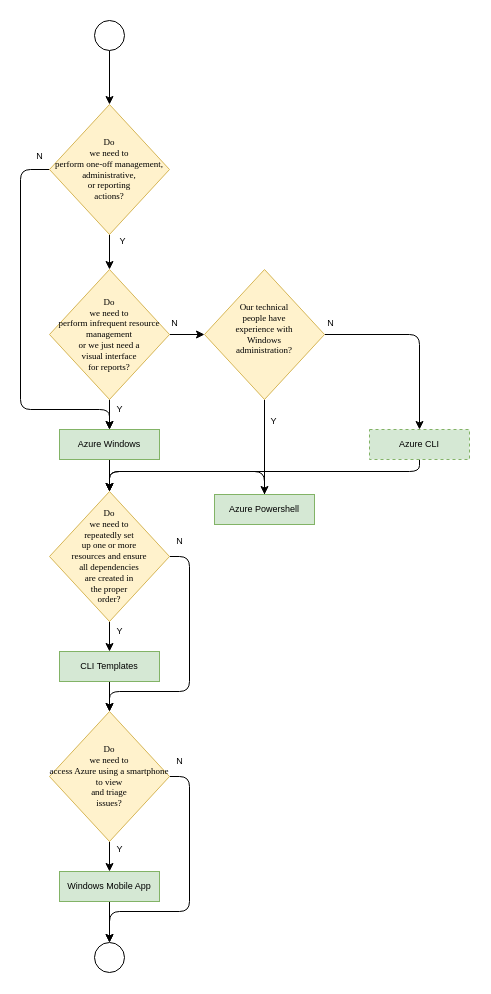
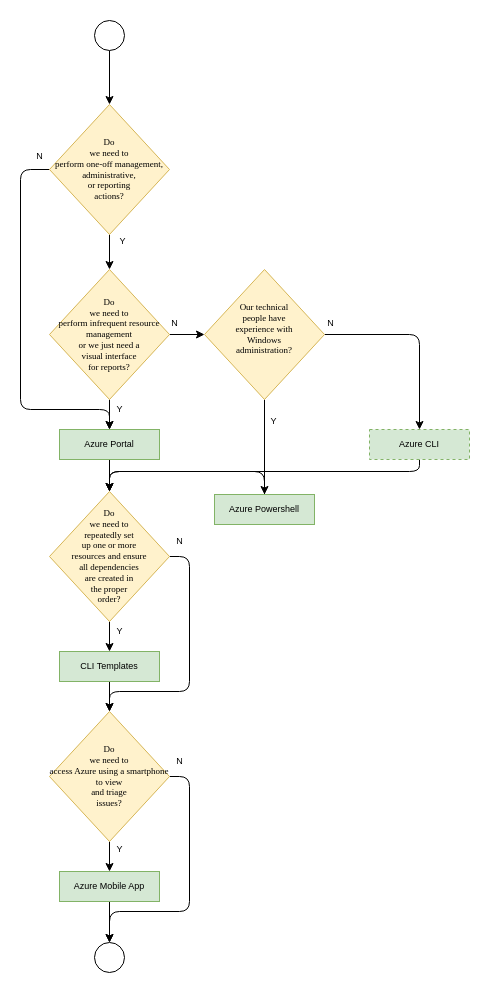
node "Azure Windows": label "Azure Windows" -> "Azure Portal"
node "Windows Mobile App": label "Windows Mobile App" -> "Azure Mobile App"
